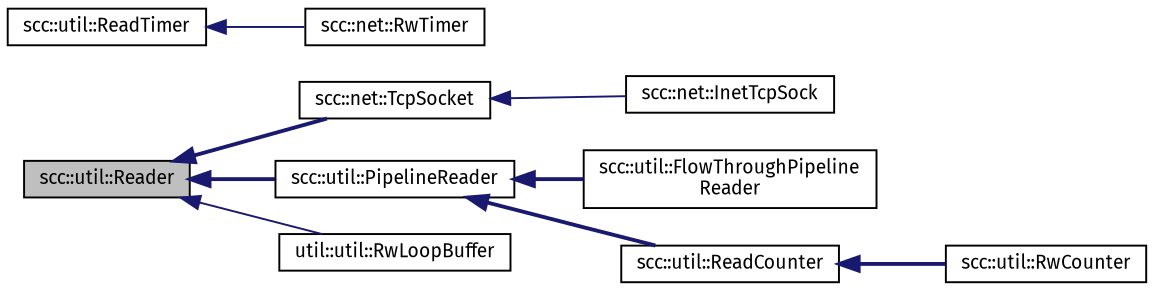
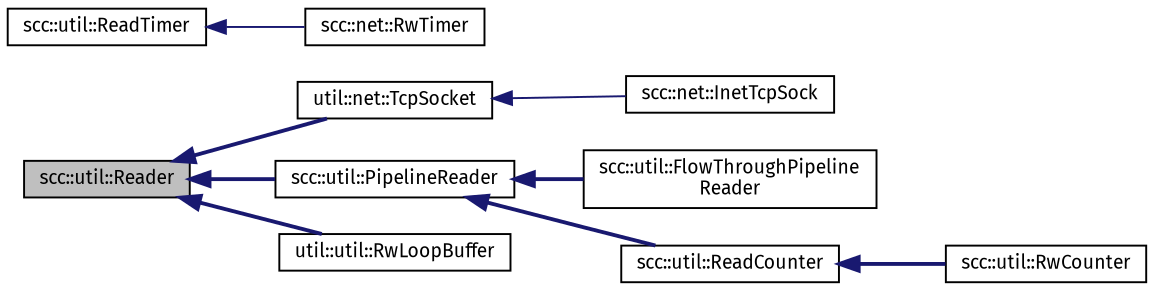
node "scc::net::TcpSocket": label "scc::net::TcpSocket" -> "util::net::TcpSocket"
edge "util::util::RwLoopBuffer" -> "scc::util::Reader": style solid -> bold
